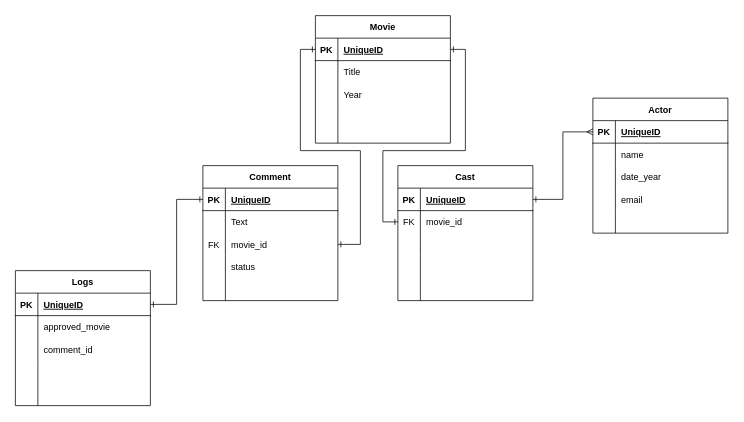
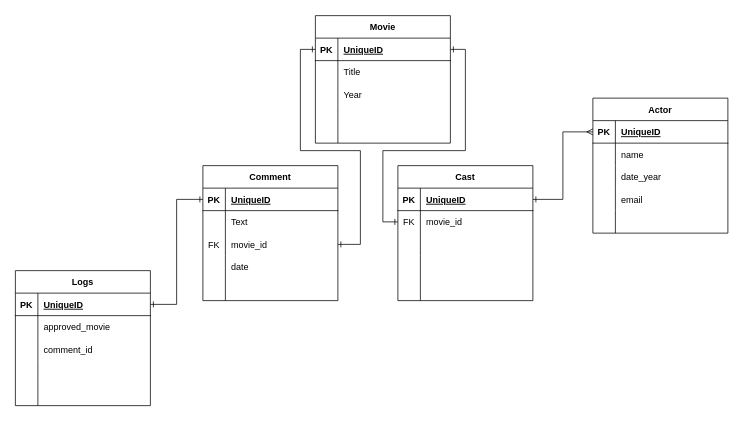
node "status": label "status" -> "date"
